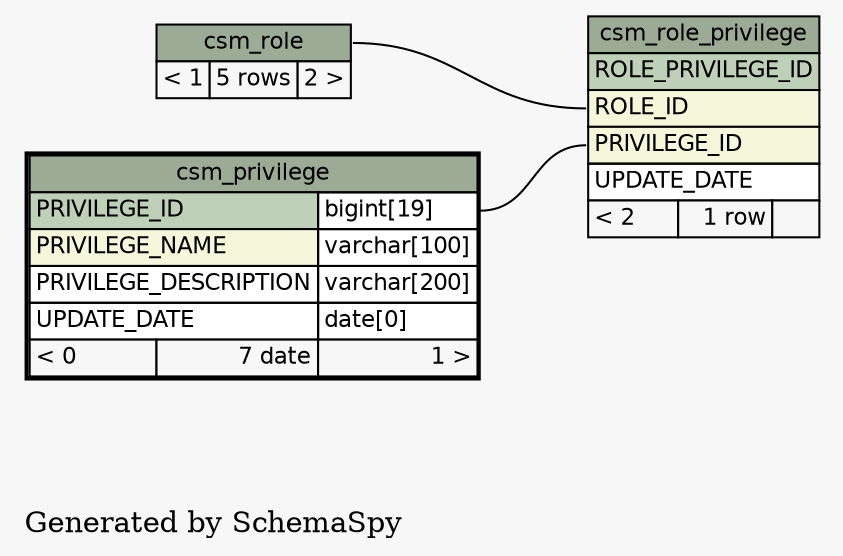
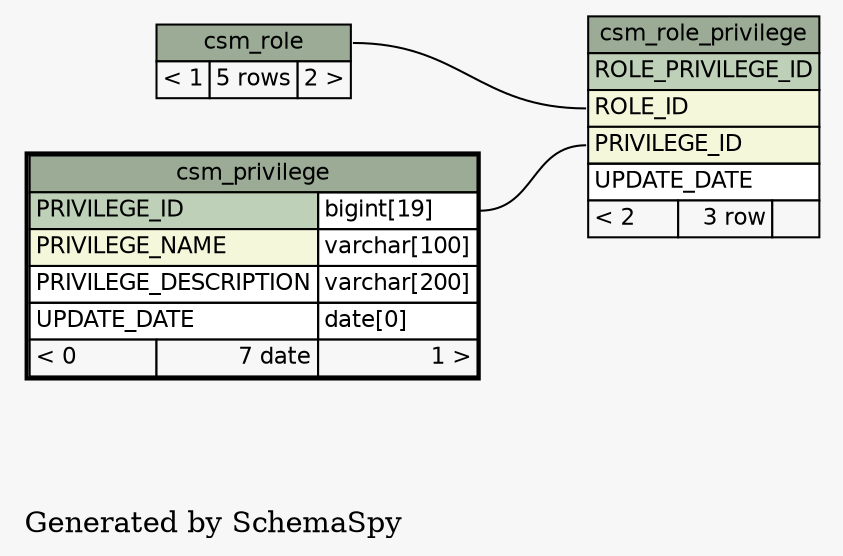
node "csm_role_privilege": text "1 row" -> "3 row"
